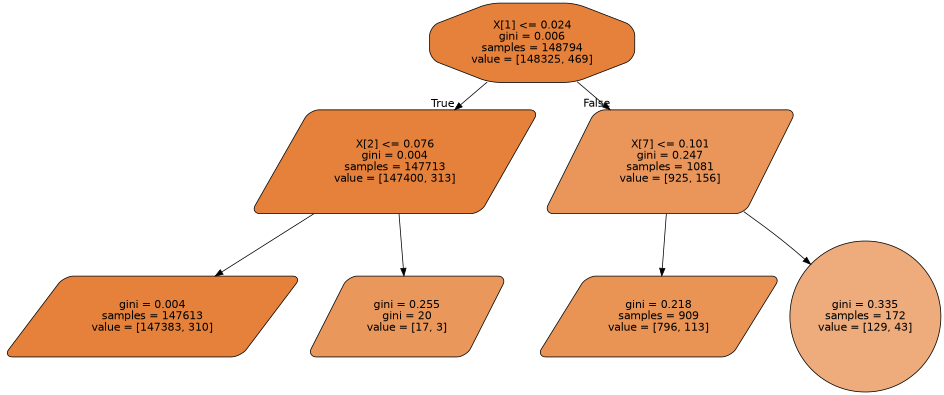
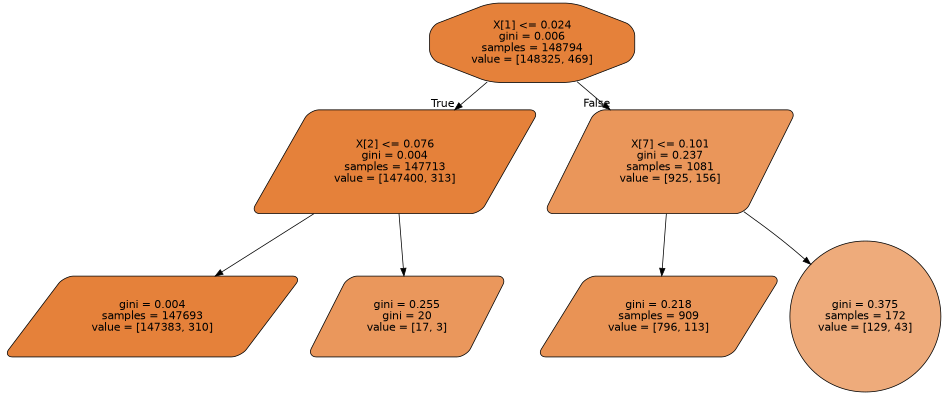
node "X[7] <= 0.101 gini = 0.247 samples = 1081 value = [925, 156]": label "X[7] <= 0.101 gini = 0.247 samples = 1081 value = [925, 156]" -> "X[7] <= 0.101 gini = 0.237 samples = 1081 value = [925, 156]"
node "gini = 0.004 samples = 147613 value = [147383, 310]": label "gini = 0.004 samples = 147613 value = [147383, 310]" -> "gini = 0.004 samples = 147693 value = [147383, 310]"
node "gini = 0.335 samples = 172 value = [129, 43]": label "gini = 0.335 samples = 172 value = [129, 43]" -> "gini = 0.375 samples = 172 value = [129, 43]"
